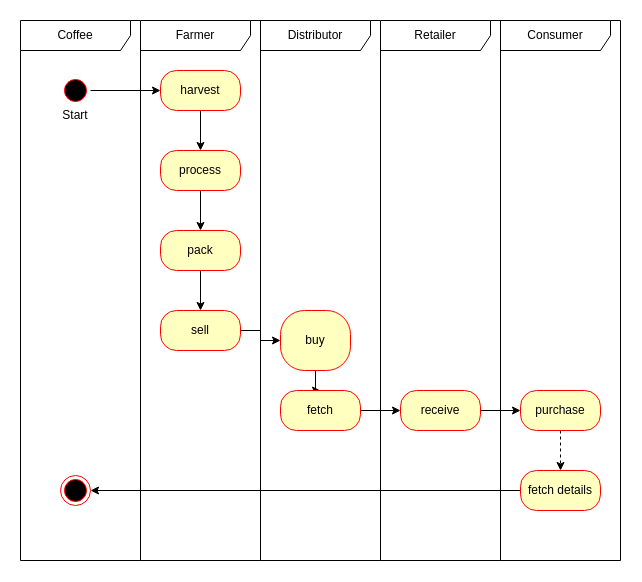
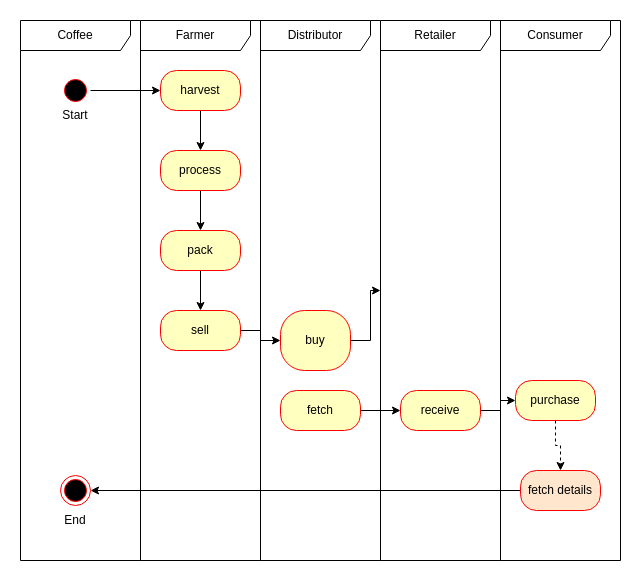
edge "buy" -> "fetch": now "buy" -> "Retailer"
node "purchase": moved (561, 411) -> (556, 401)
node "fetch details": fillcolor #ffffc0 -> #ffe6cc
node "End": added
